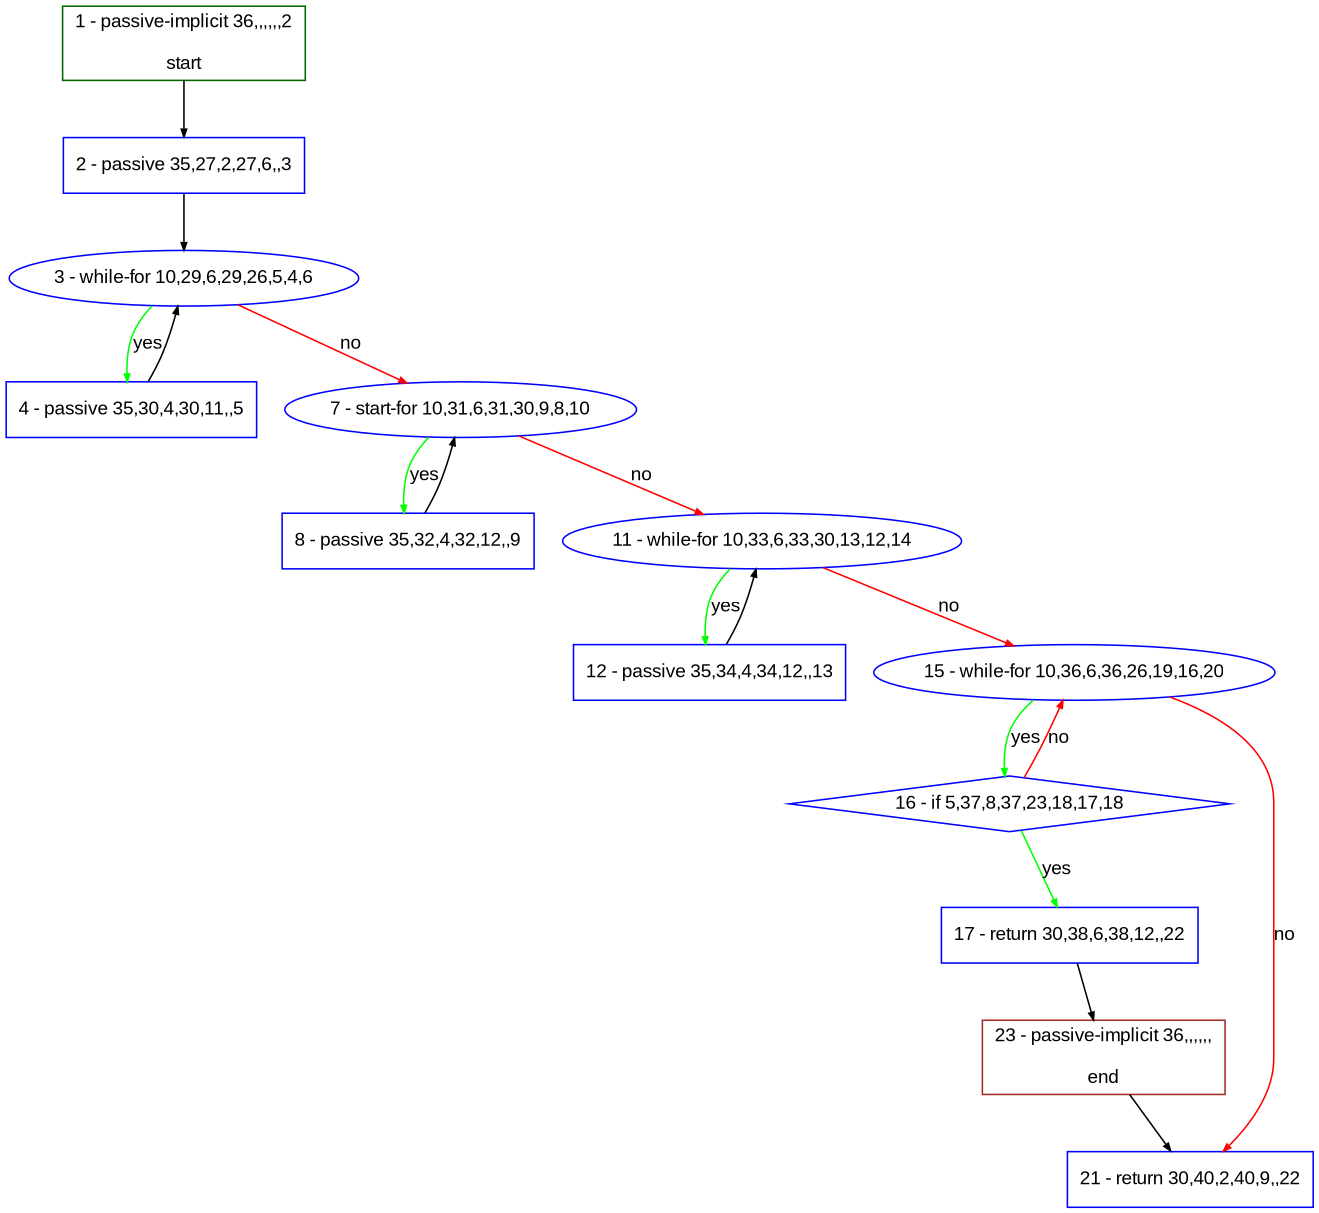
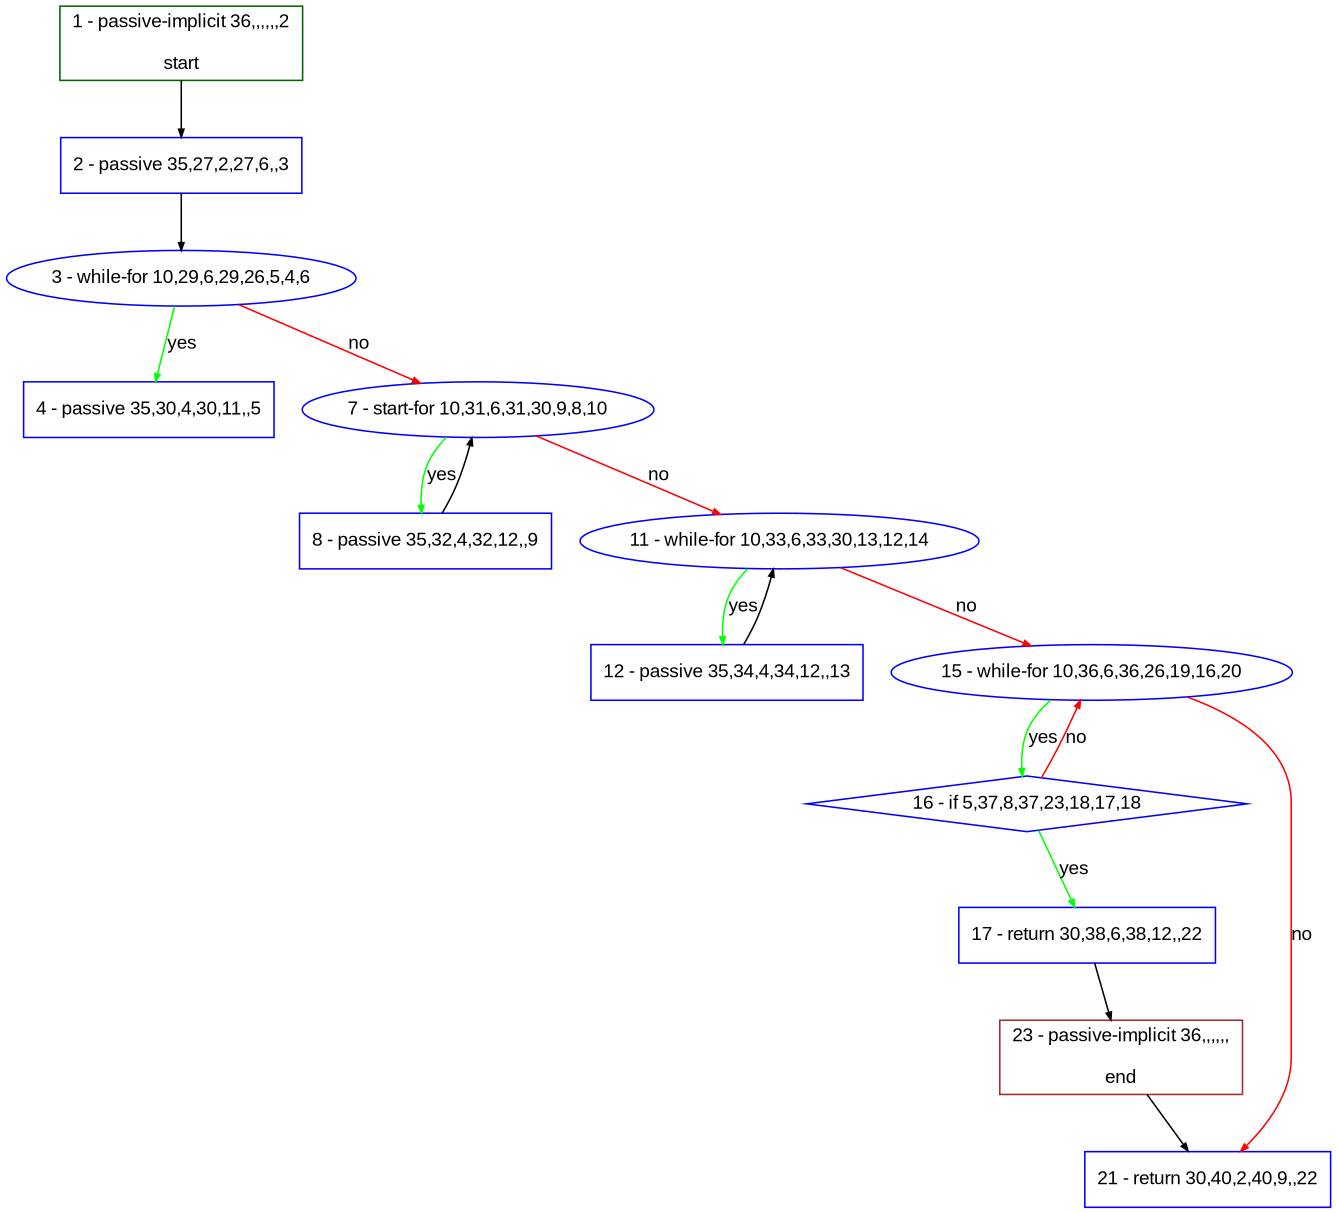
edge "4 - passive 35,30,4,30,11,,5" -> "3 - while-for 10,29,6,29,26,5,4,6": removed
